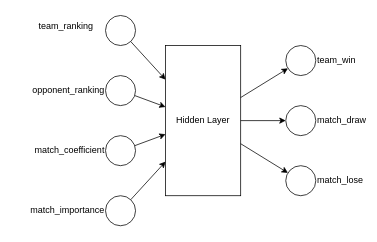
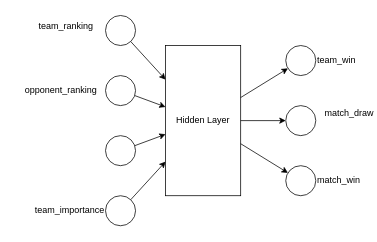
node "opponent_ranking": moved (60, 90) -> (53, 90)
node "match_draw": moved (338, 120) -> (345, 113)
node "match_coefficient": removed
node "match_lose": label "match_lose" -> "match_win"
node "match_importance": label "match_importance" -> "team_importance"
